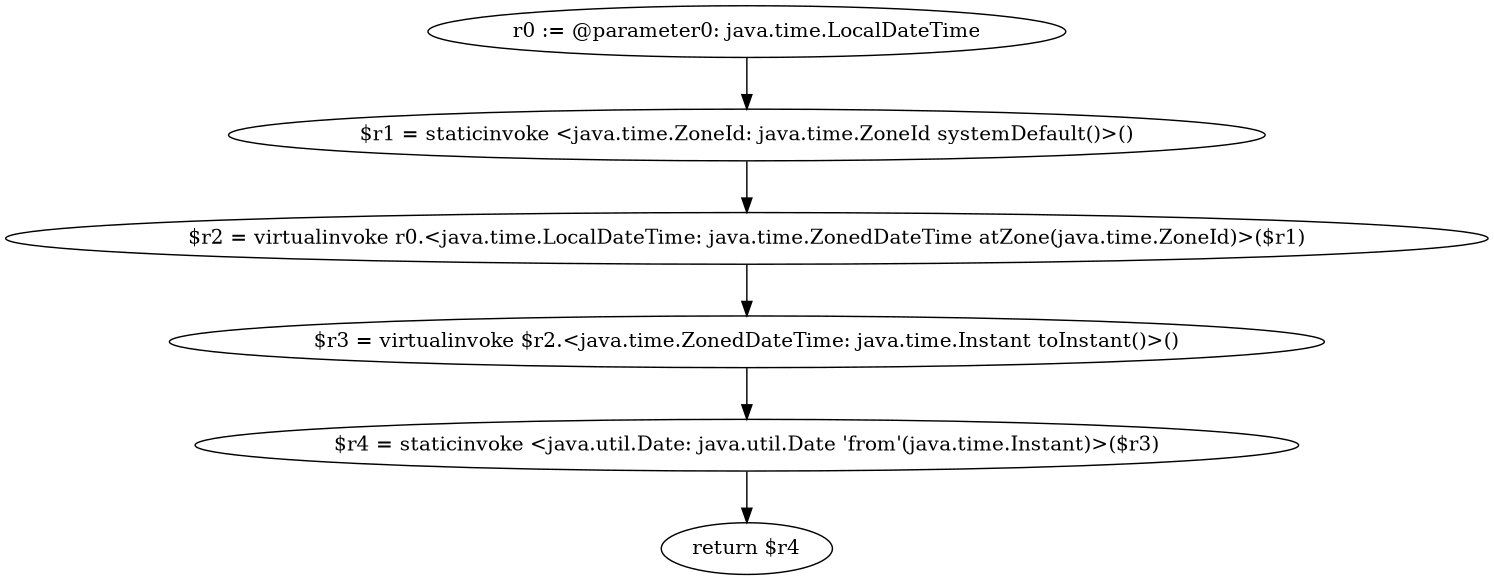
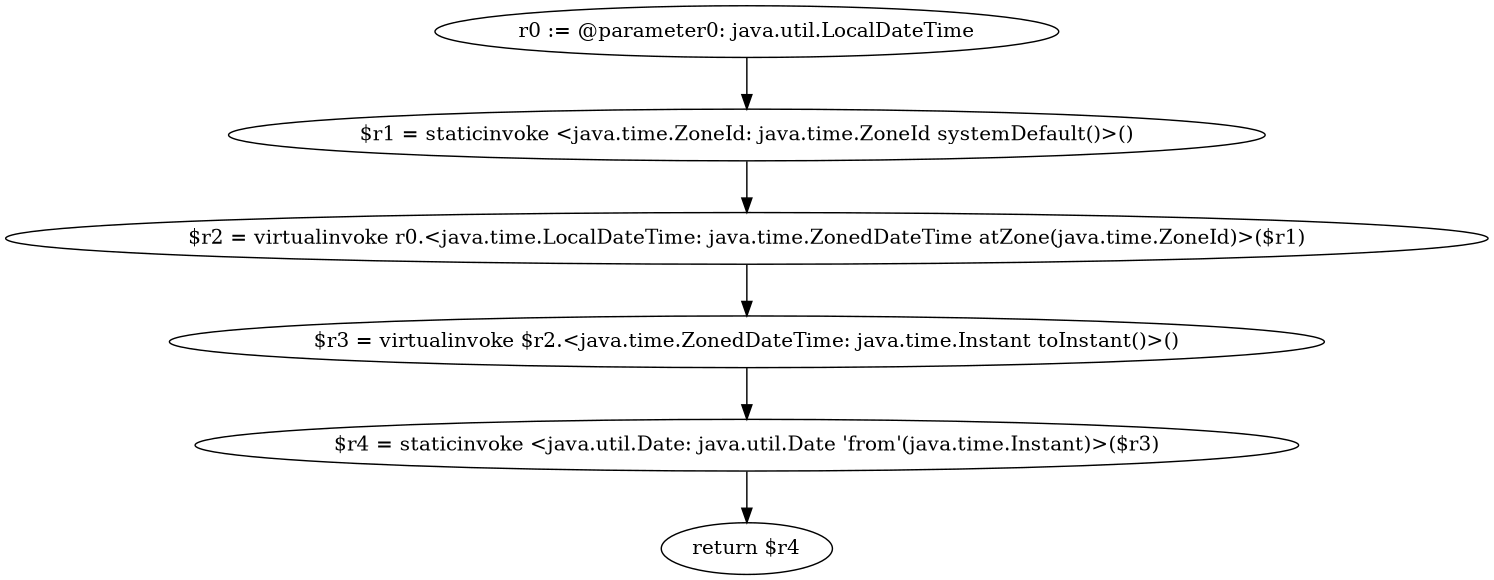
node "r0 := @parameter0: java.time.LocalDateTime": label "r0 := @parameter0: java.time.LocalDateTime" -> "r0 := @parameter0: java.util.LocalDateTime"
